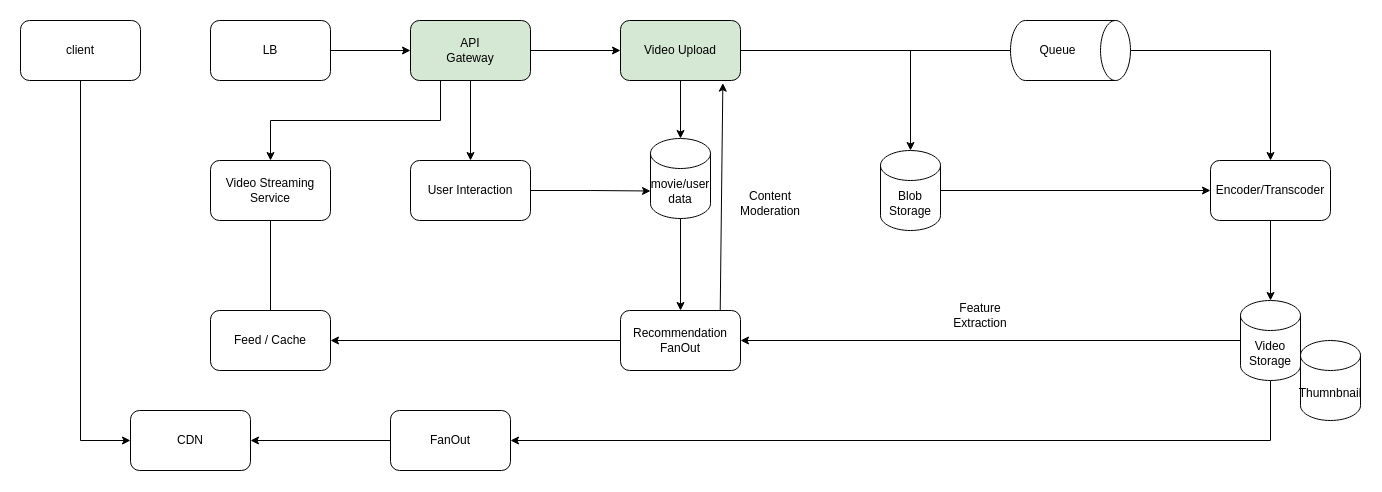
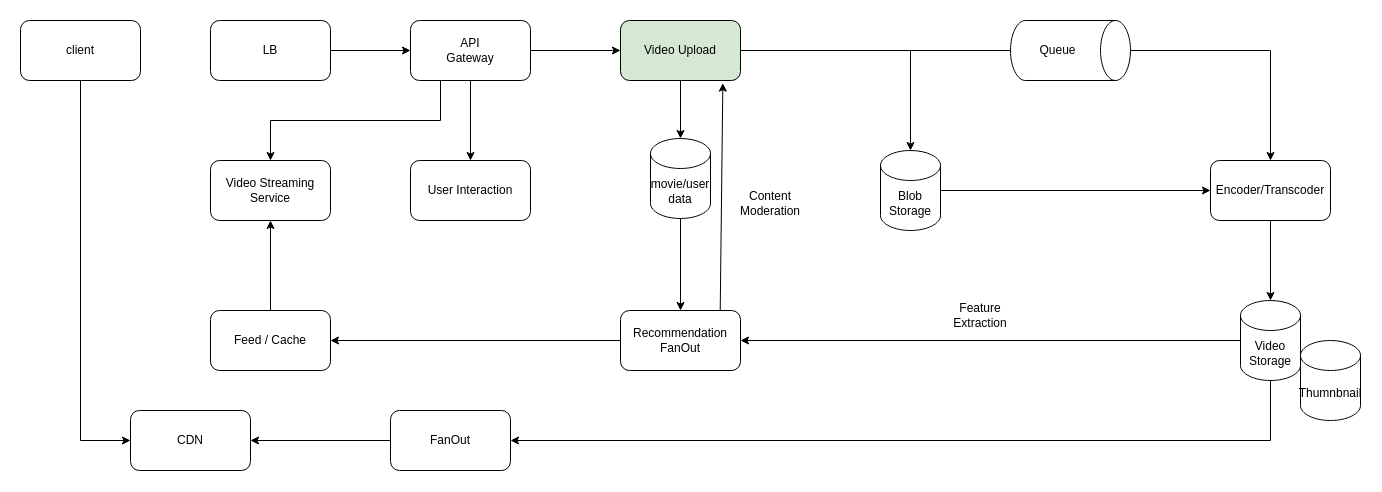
node "API Gateway": fillcolor #d5e8d4 -> #ffffff
edge "User Interaction" -> "movie/user data": removed
edge "Video Streaming Service" -- "Feed / Cache": arrowhead none -> classic
